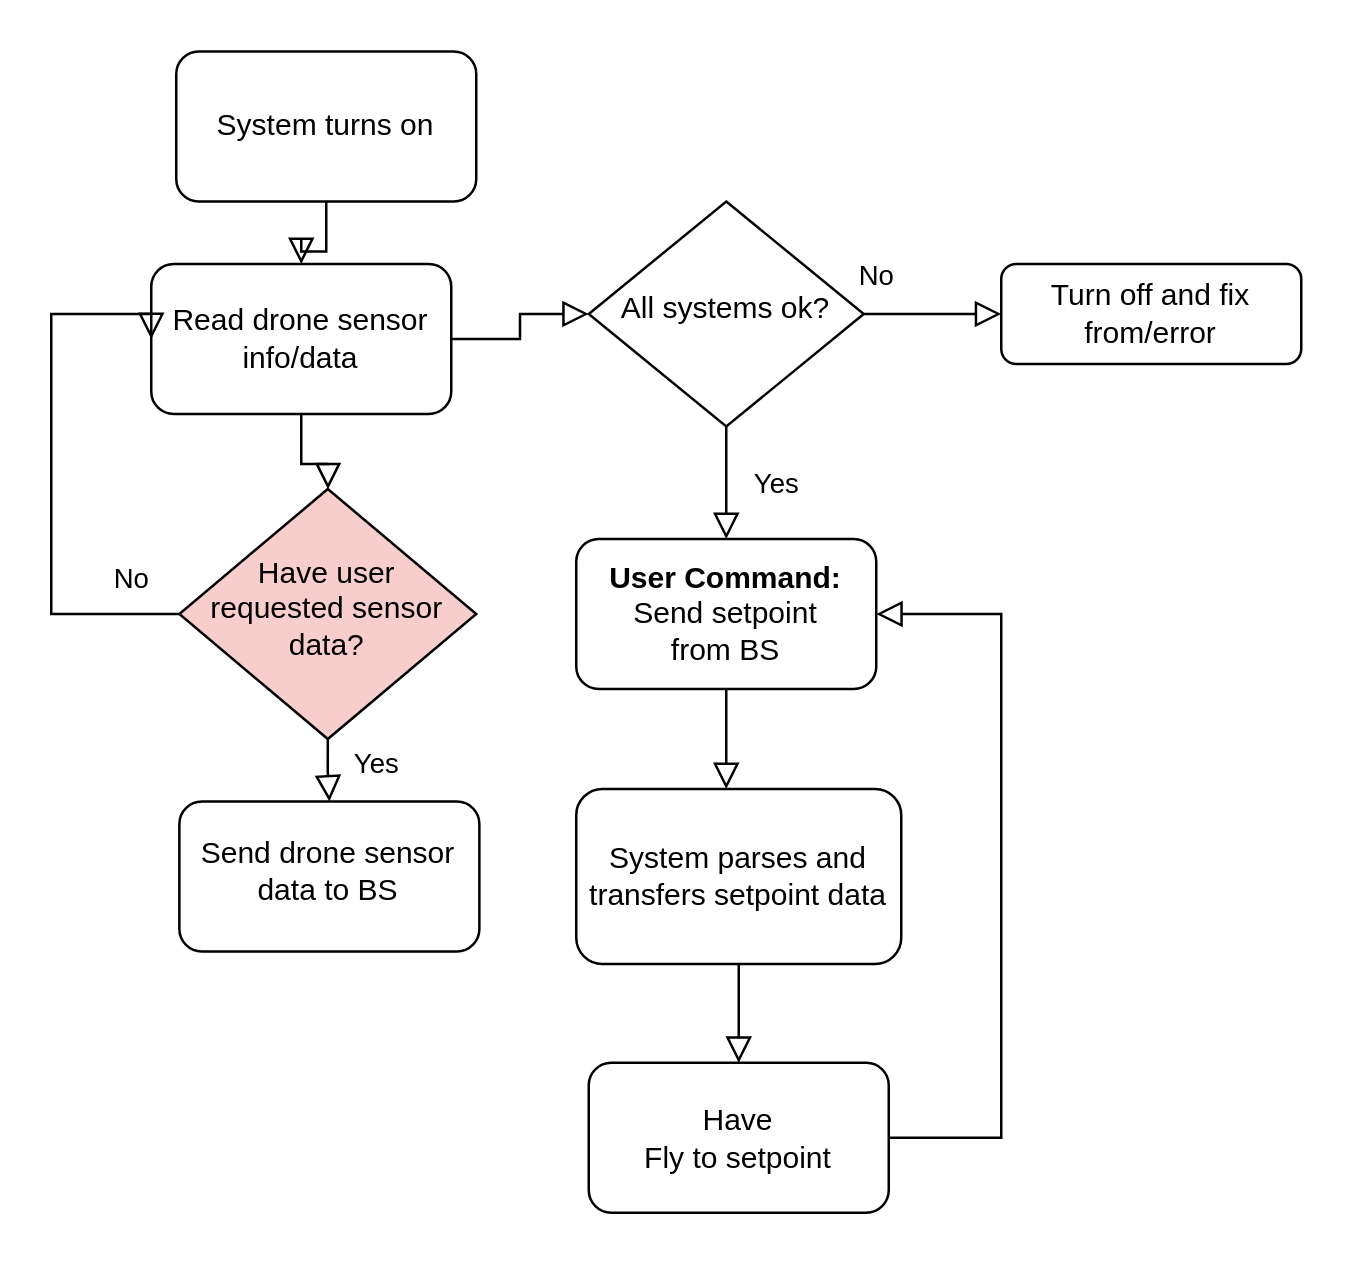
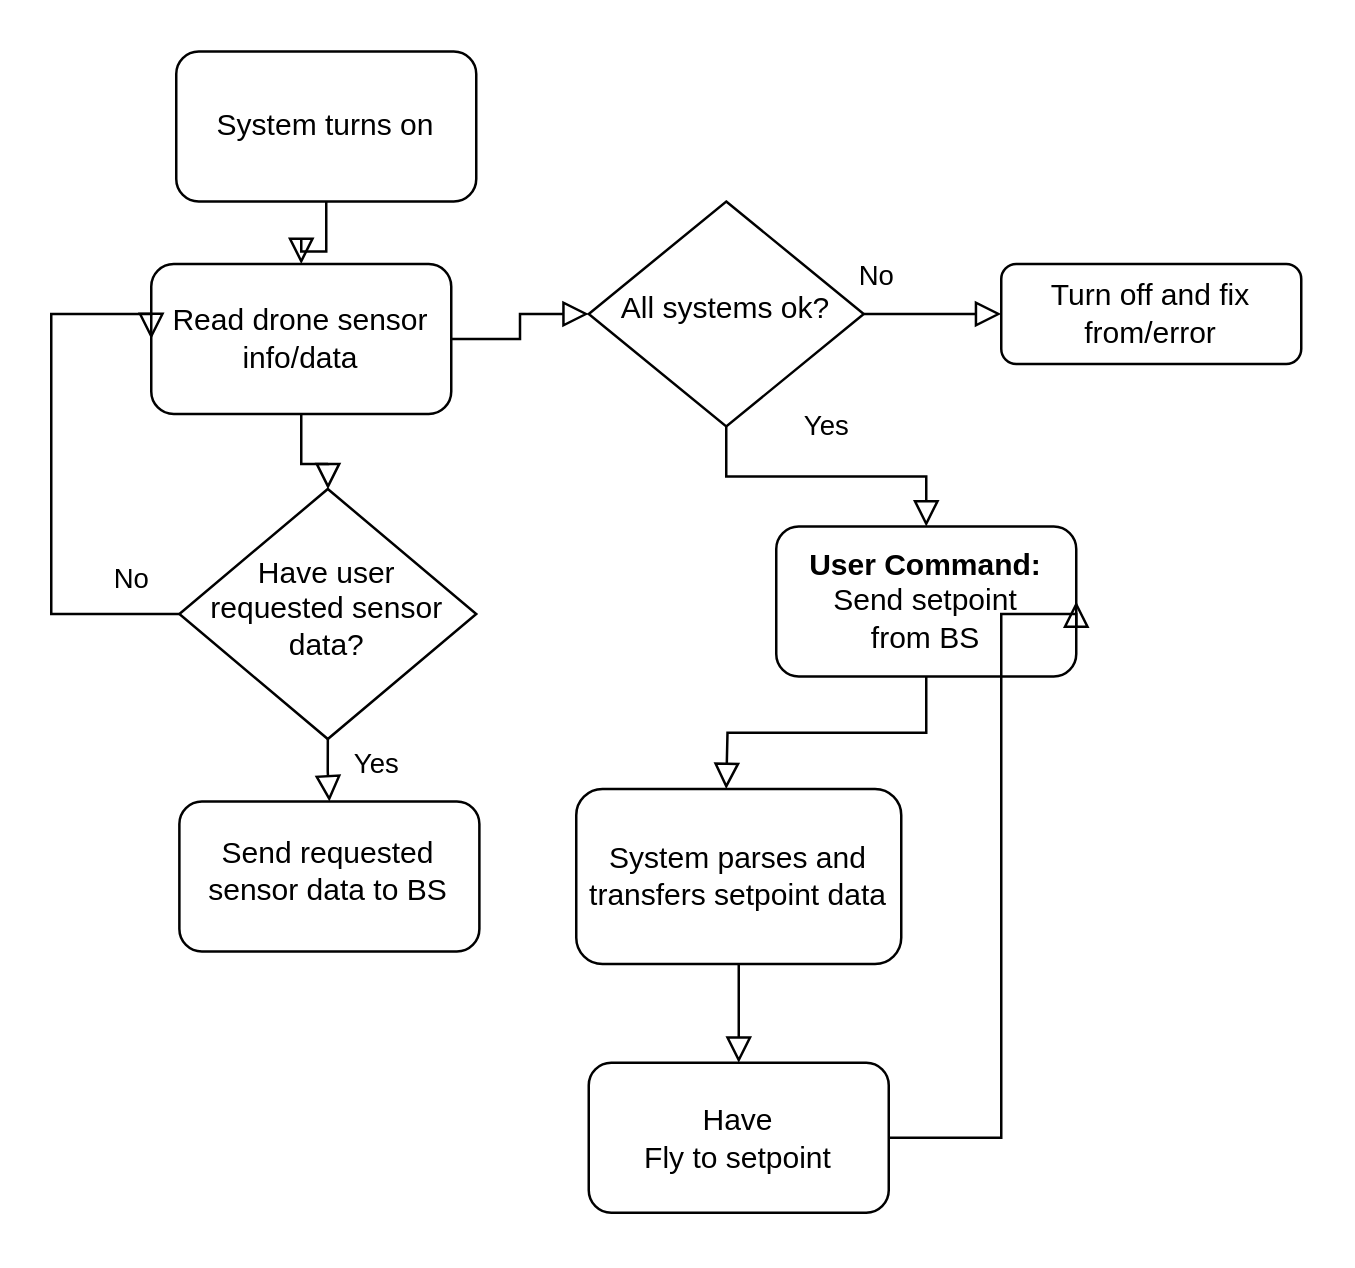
node "Have user requested sensor data?": fillcolor #f8cecc -> #ffffff
node "User Command: Send setpoint from BS": moved (726, 614) -> (926, 601)
node "Send drone sensor data to BS": label "Send drone sensor data to BS" -> "Send requested sensor data to BS"
